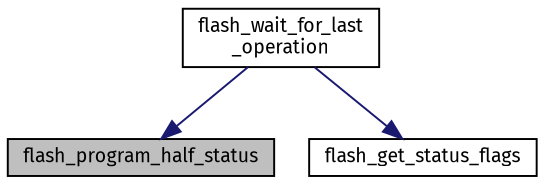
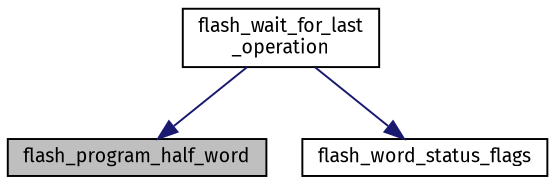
node "flash_program_half_status": label "flash_program_half_status" -> "flash_program_half_word"
node "flash_get_status_flags": label "flash_get_status_flags" -> "flash_word_status_flags"
